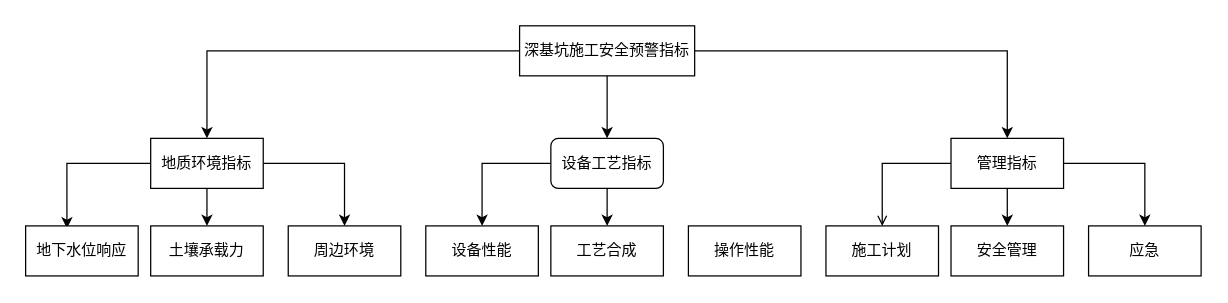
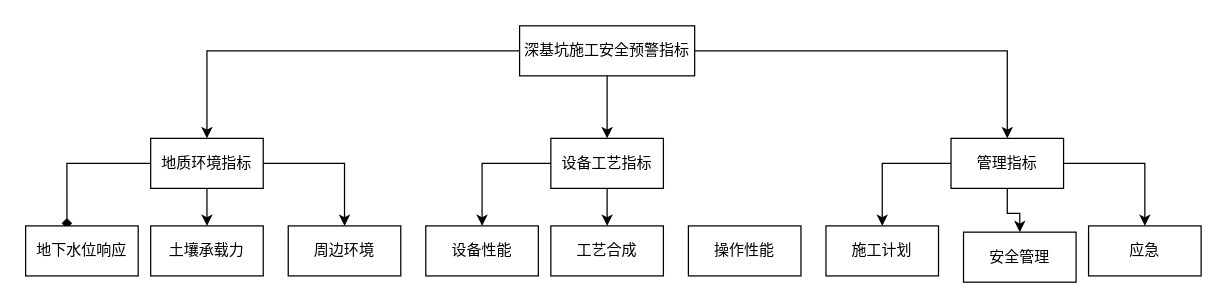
node "设备工艺指标": shape rounded rectangle -> rectangle
edge "地质环境指标" -> "地下水位响应": arrowhead classic -> diamond
edge "管理指标" -> "施工计划": arrowhead open -> classic
node "安全管理": moved (1007, 251) -> (1019, 257)
